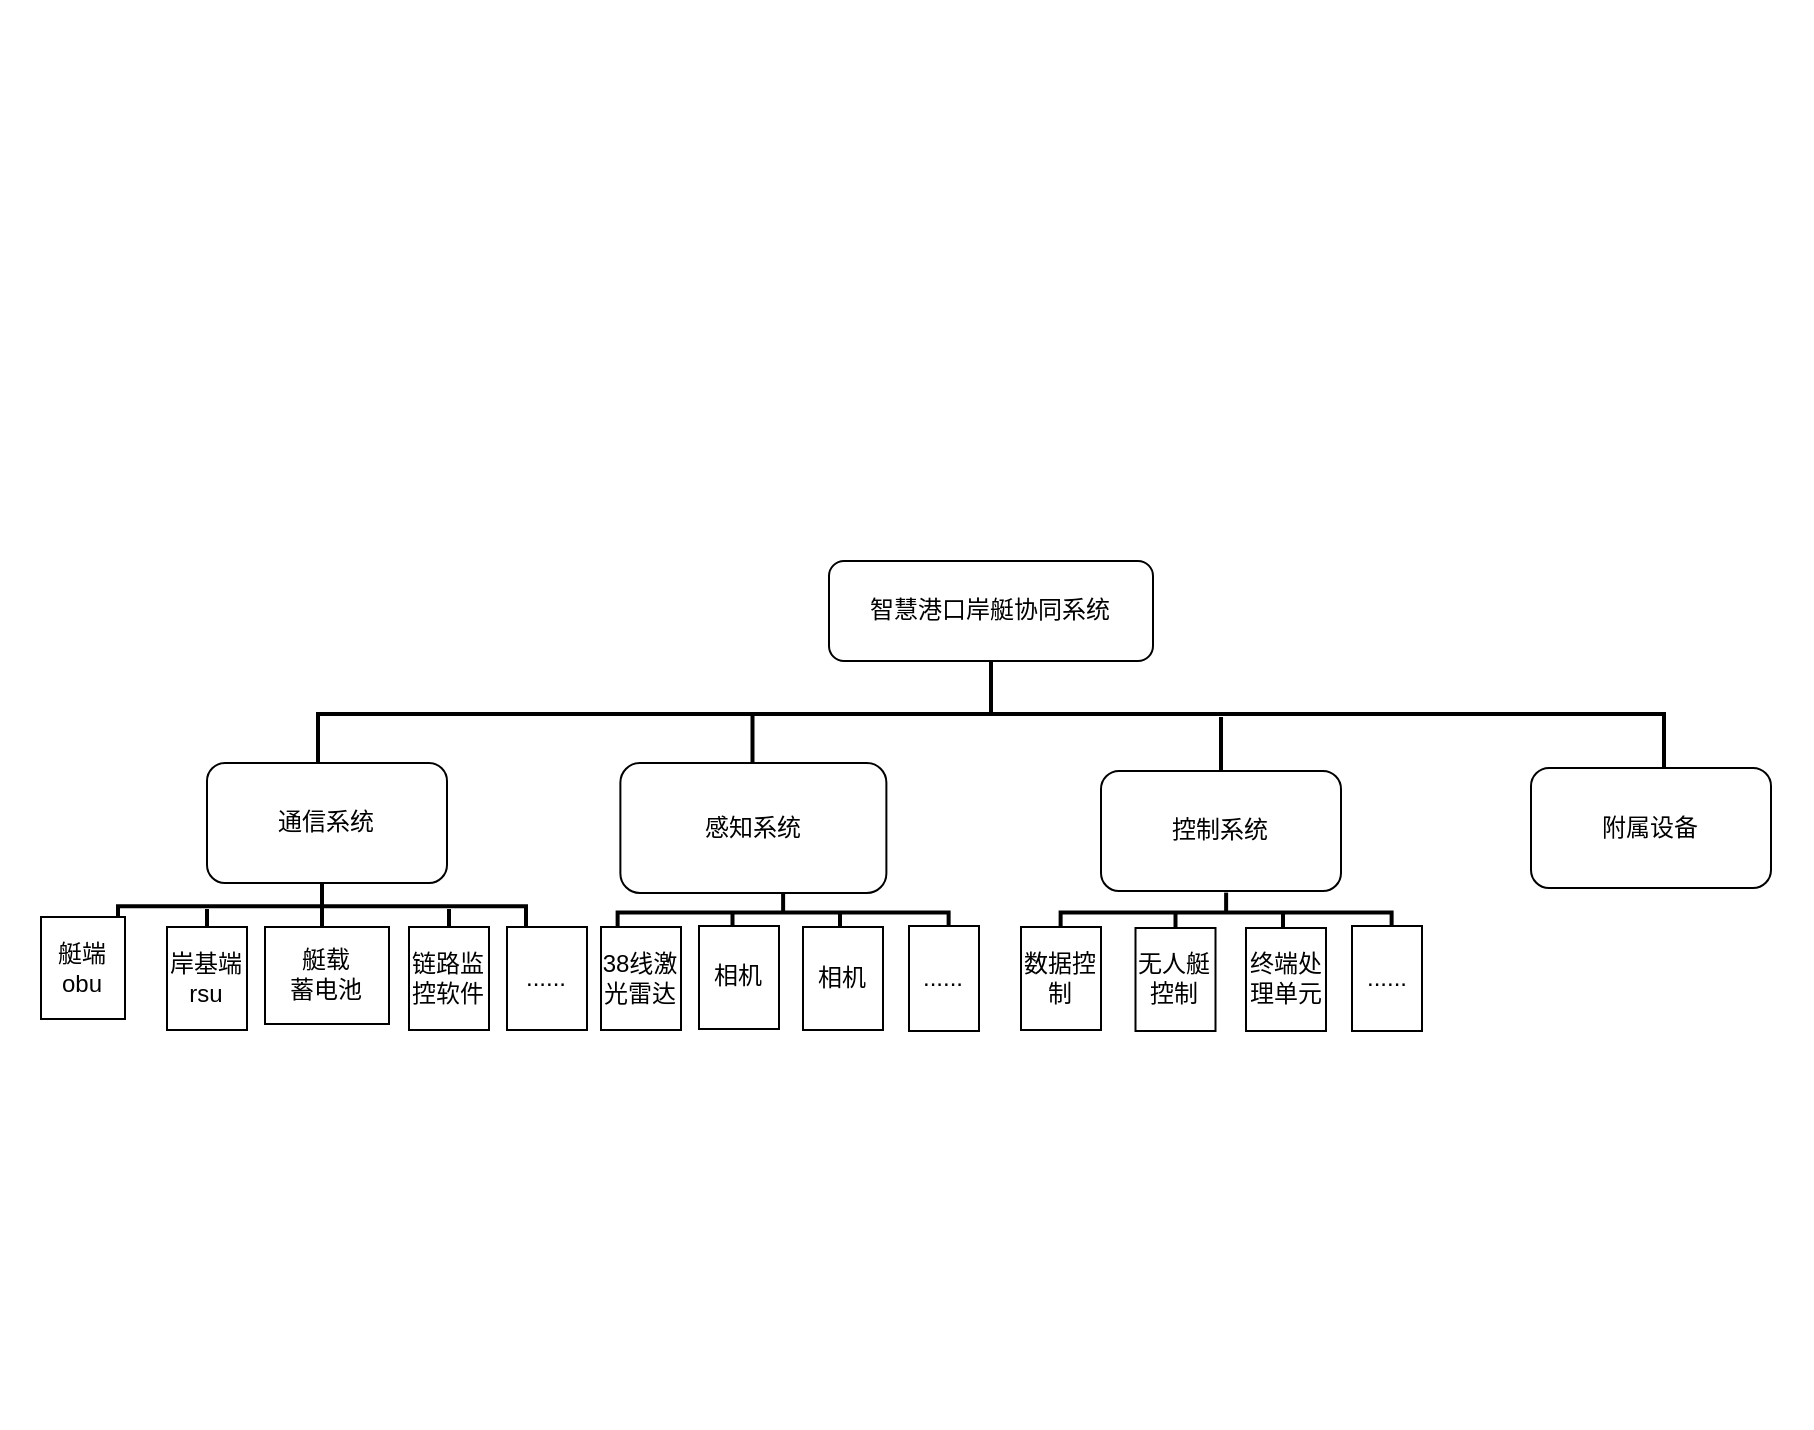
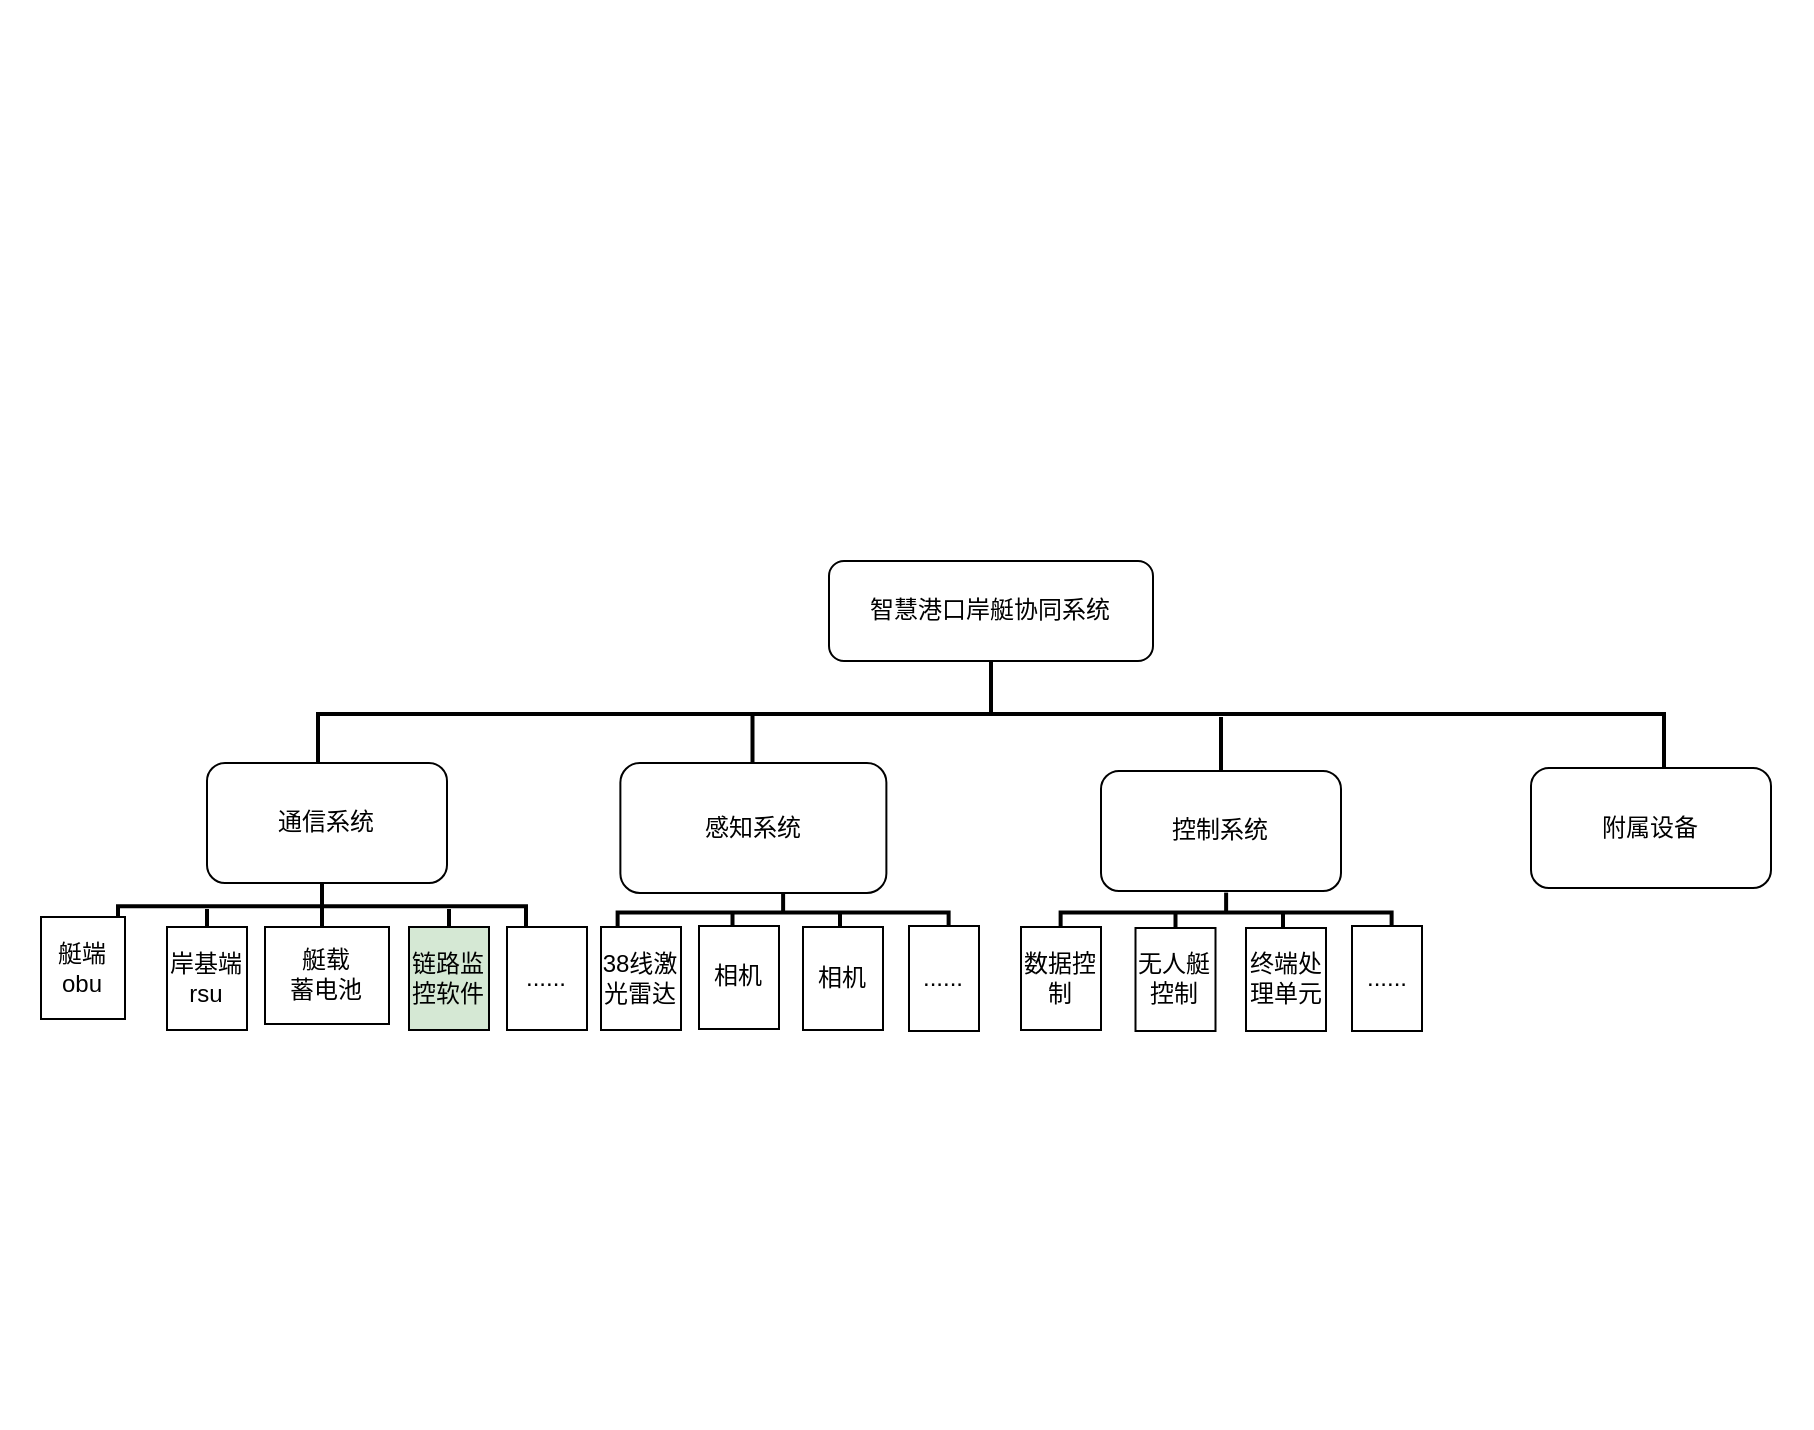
node "链路监控软件": fillcolor #ffffff -> #d5e8d4
